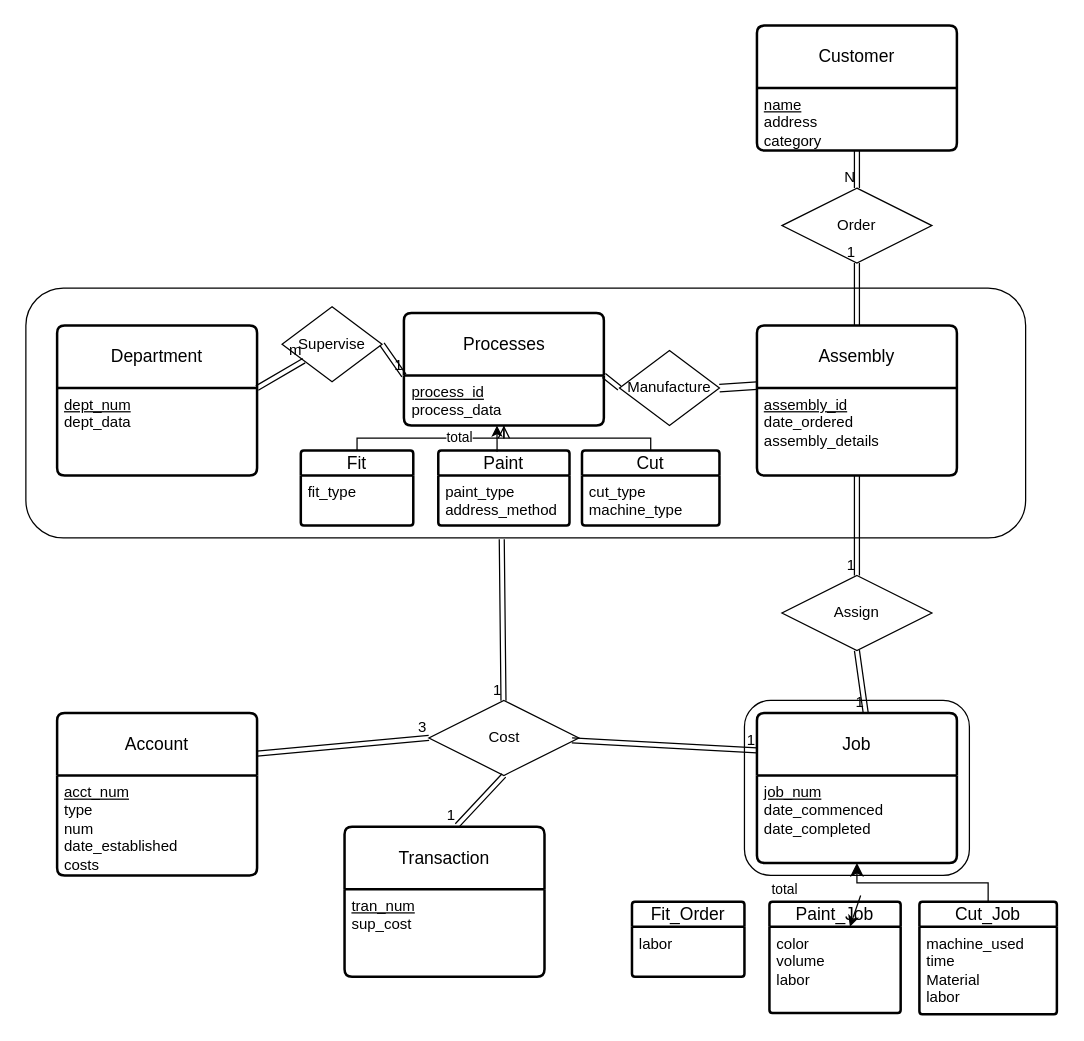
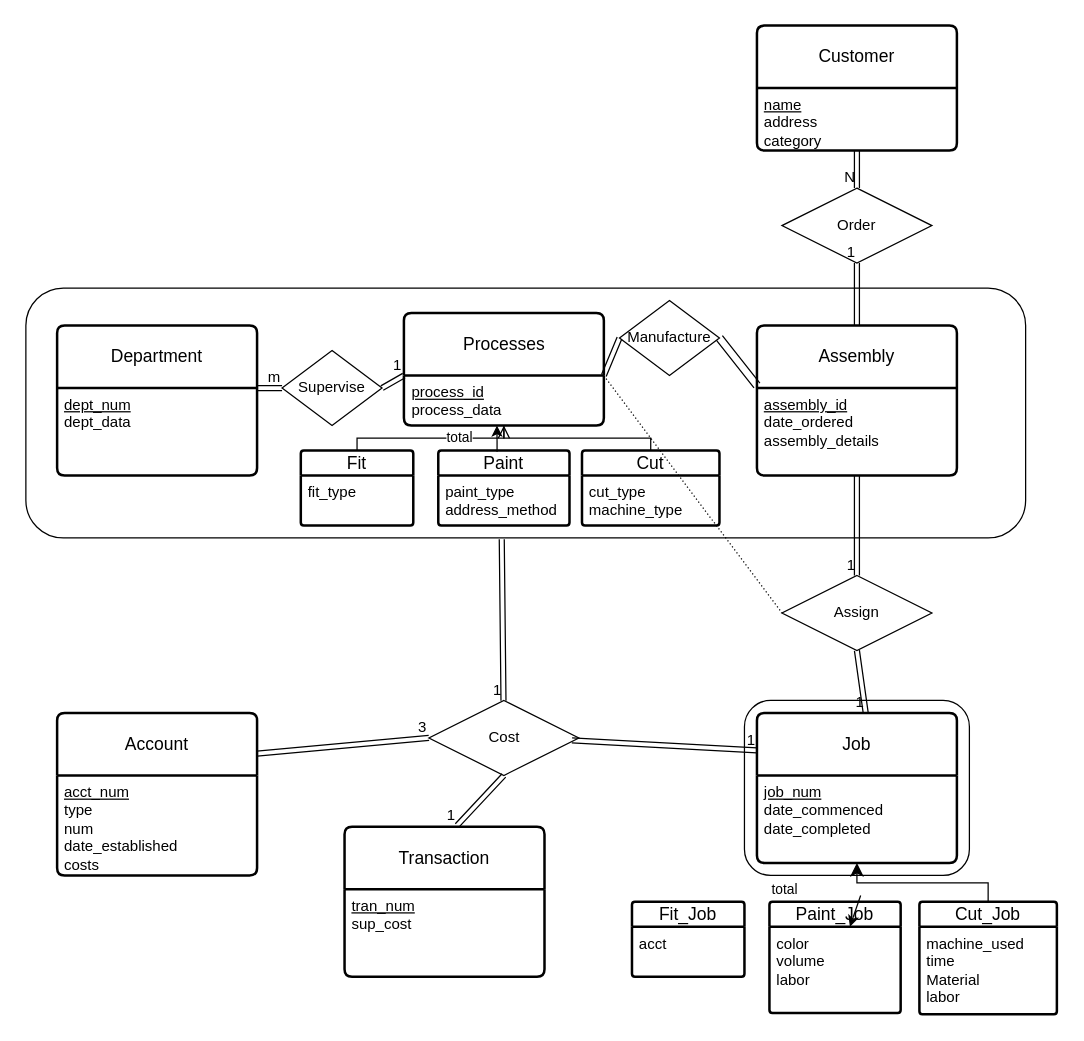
node "Supervise": moved (332, 344) -> (332, 388)
node "Manufacture": moved (669, 388) -> (669, 338)
edge "process_id process_data" -- "Assign": added
node "Fit_Order": label "Fit_Order" -> "Fit_Job"
node "labor": label "labor" -> "acct"
